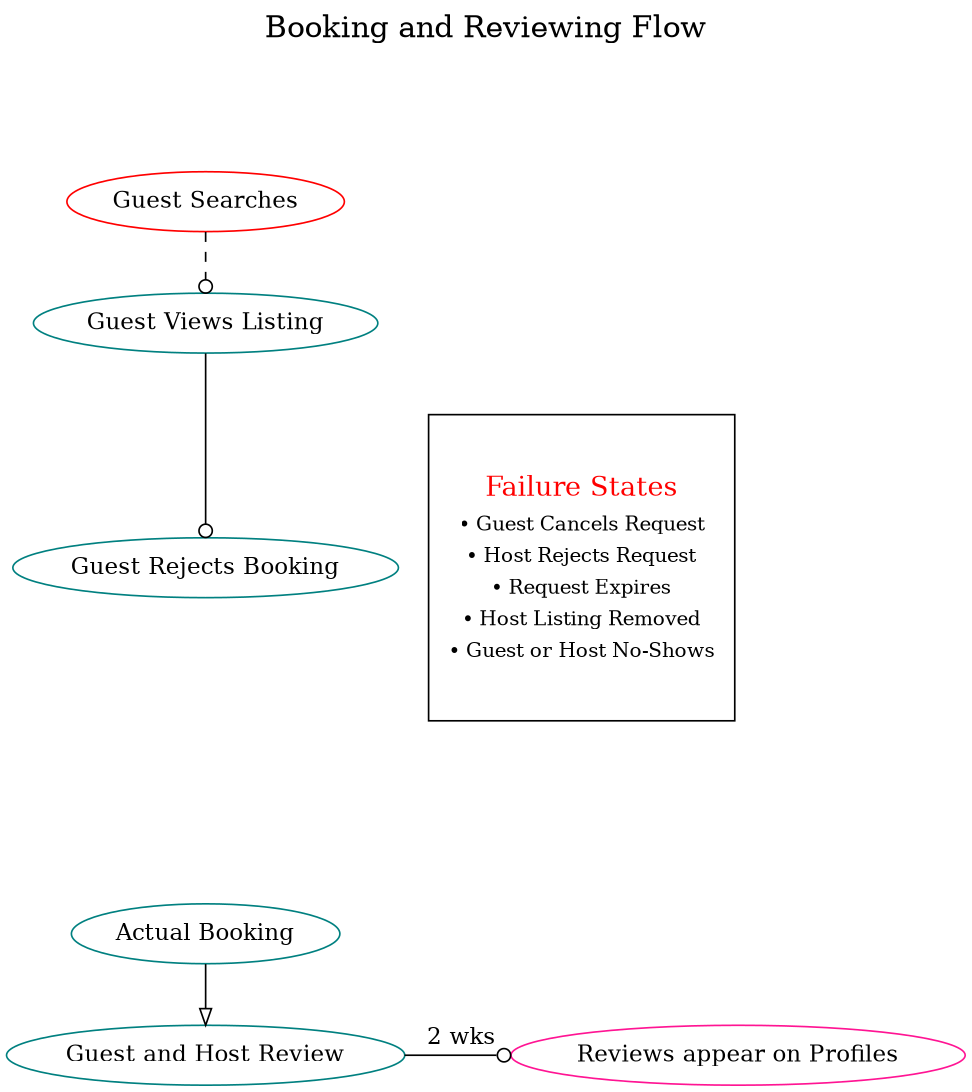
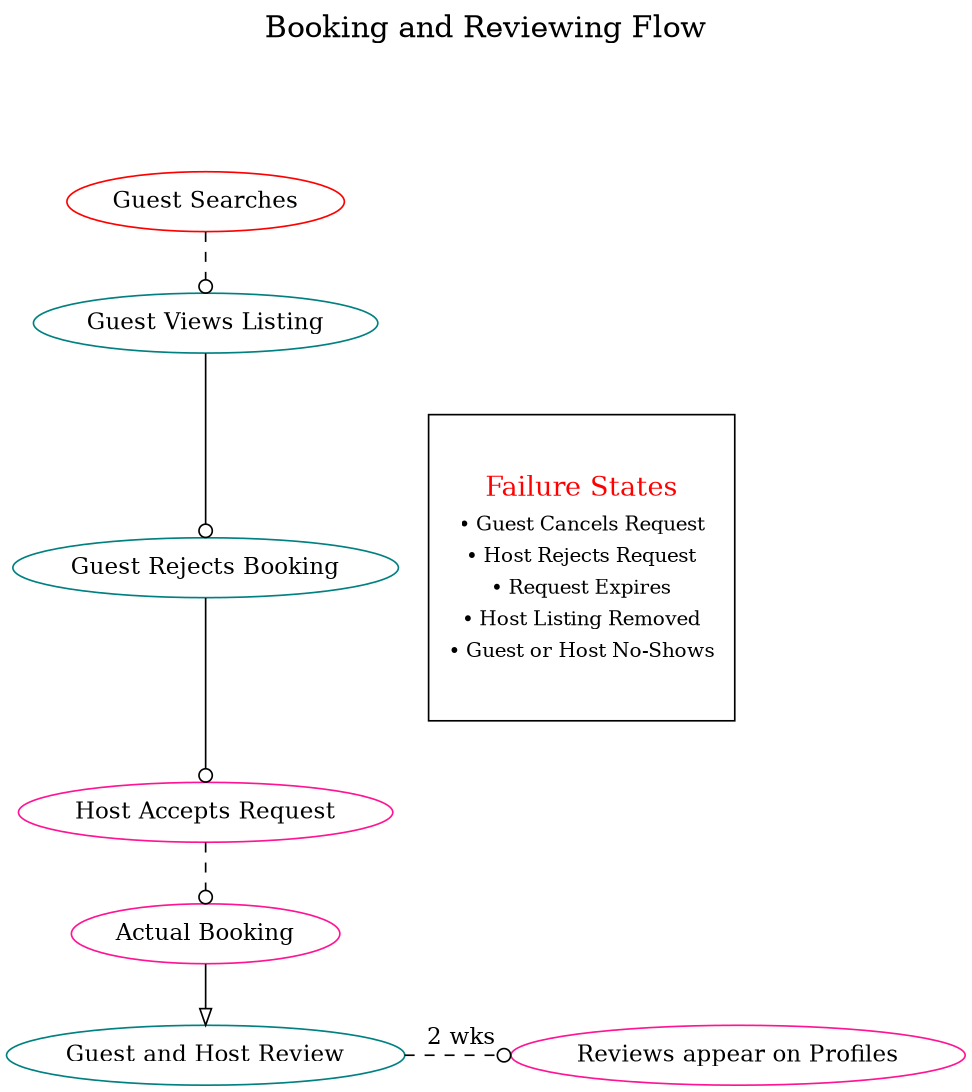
node "Host Accepts Request": added
node "Actual Booking": color teal -> deeppink
edge "Guest and Host Review" -> "Reviews appear on Profiles": style solid -> dashed
